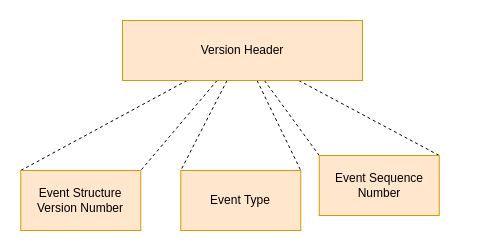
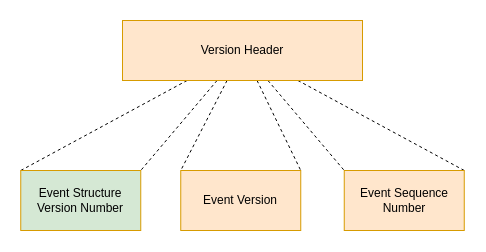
node "Event Sequence Number": moved (379, 186) -> (404, 201)
node "Event Structure Version Number": fillcolor #ffe6cc -> #d5e8d4
node "Event Type": label "Event Type" -> "Event Version"
